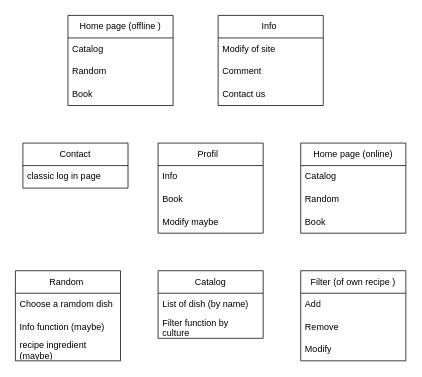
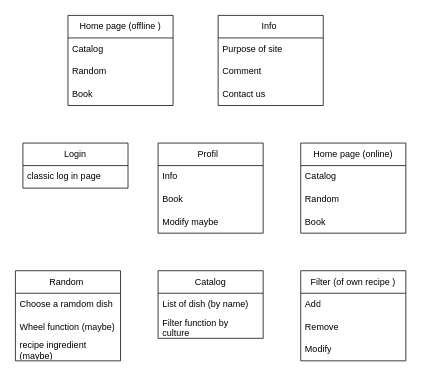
node "Modify of site": label "Modify of site" -> "Purpose of site"
node "Contact": label "Contact" -> "Login"
node "Info function (maybe)": label "Info function (maybe)" -> "Wheel function (maybe)"
